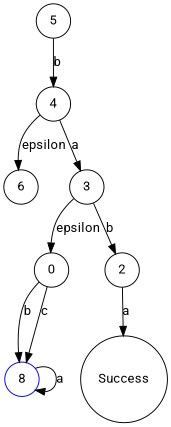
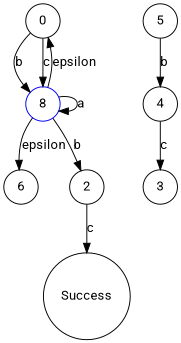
edge "4" -> "6": now "8" -> "6"
edge "4" -> "3": label "a" -> "c"
edge "3" -> "0": now "8" -> "0"
edge "3" -> "2": now "8" -> "2"
edge "2" -> "Success": label "a" -> "c"
